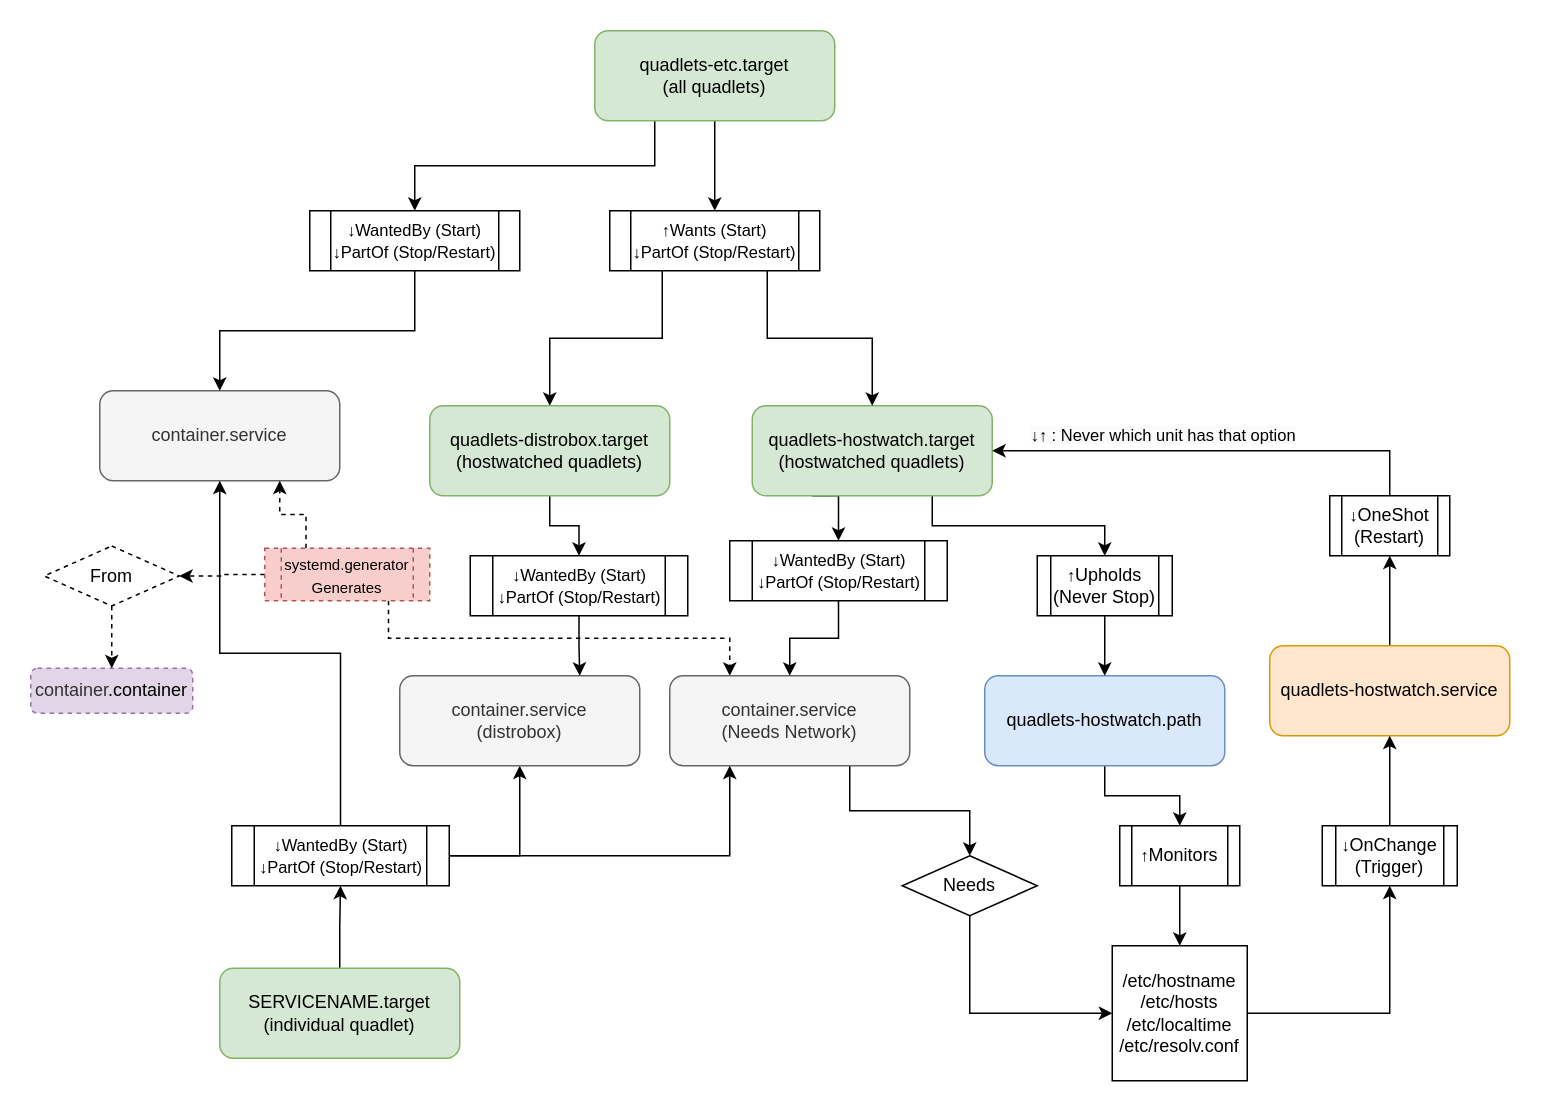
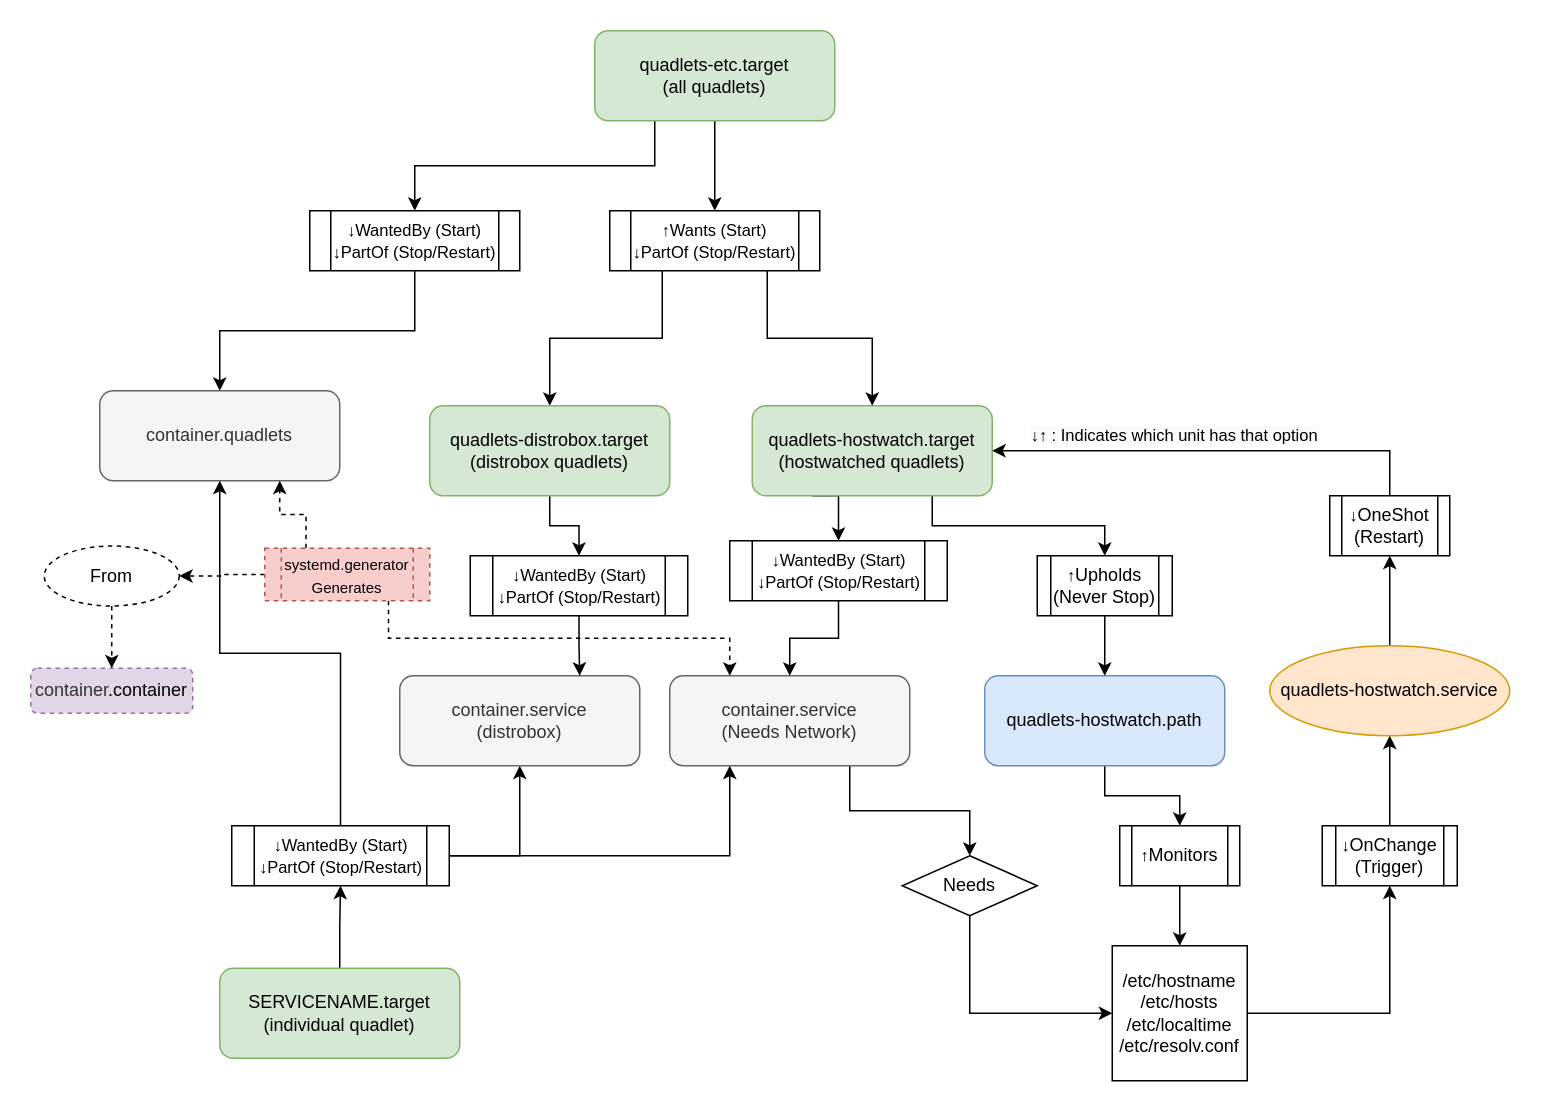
node "container.service": label "container.service" -> "container.quadlets"
node "↓↑ : Never which unit has that option": label "↓↑ : Never which unit has that option" -> "↓↑ : Indicates which unit has that option"
node "quadlets-distrobox.target (hostwatched quadlets)": label "quadlets-distrobox.target (hostwatched quadlets)" -> "quadlets-distrobox.target (distrobox quadlets)"
node "From": shape diamond -> ellipse
node "quadlets-hostwatch.service": shape rounded rectangle -> ellipse
